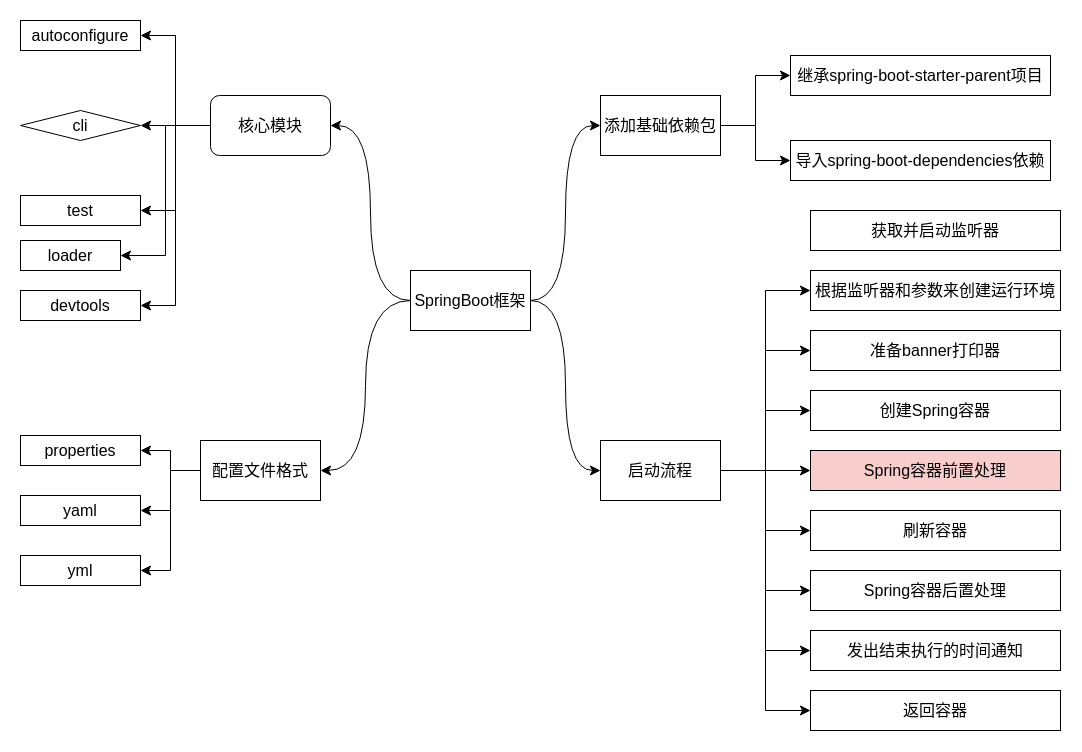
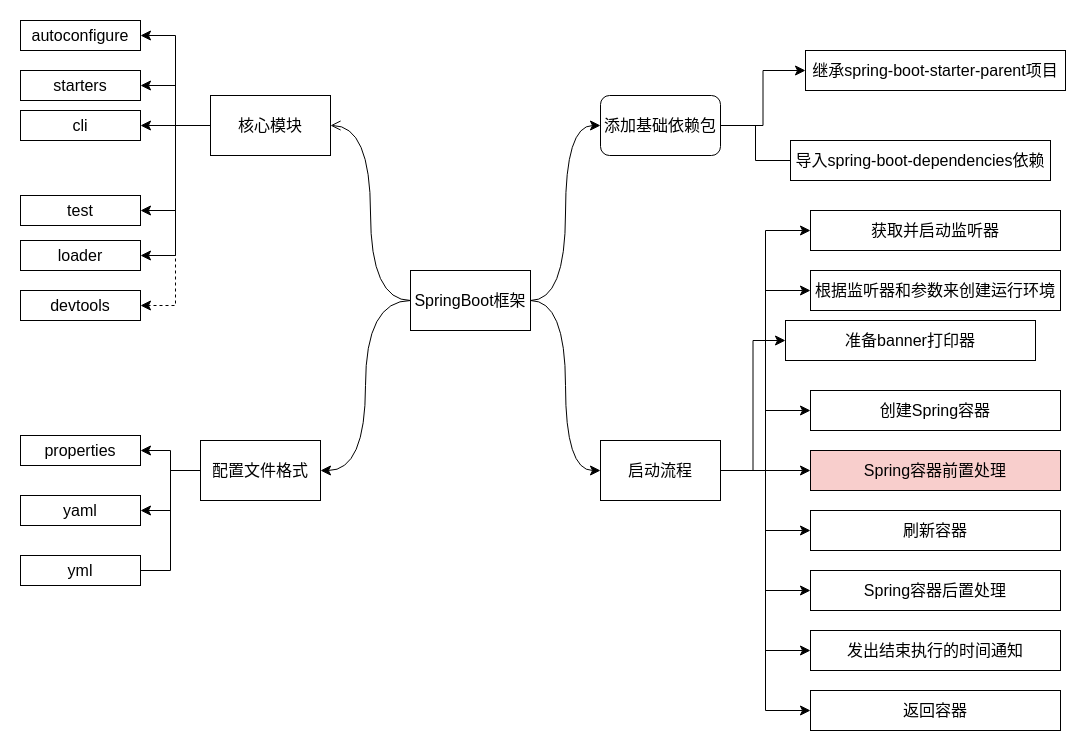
node "继承spring-boot-starter-parent项目": moved (921, 76) -> (936, 71)
node "starters": added
edge "核心模块" -> "starters": added
node "cli": shape diamond -> rectangle
node "核心模块": shape rounded rectangle -> rectangle
node "添加基础依赖包": shape rectangle -> rounded rectangle
edge "SpringBoot框架" -> "核心模块": arrowhead classic -> open
edge "添加基础依赖包" -> "导入spring-boot-dependencies依赖": arrowhead classic -> none
edge "启动流程" -> "获取并启动监听器": added
node "loader": size 100x30 -> 120x30
edge "核心模块" -> "devtools": style solid -> dashed
node "准备banner打印器": moved (936, 351) -> (911, 341)
edge "配置文件格式" -> "yml": arrowhead classic -> none
